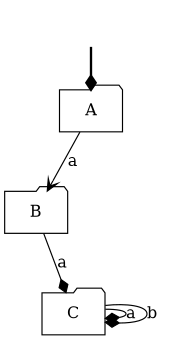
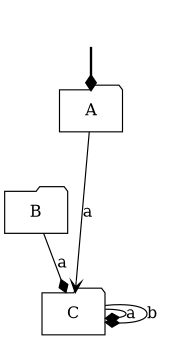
edge "A" -> "B": now "A" -> "C"
